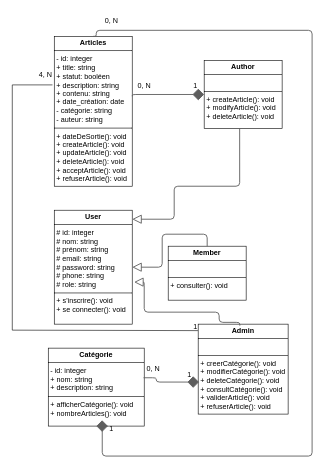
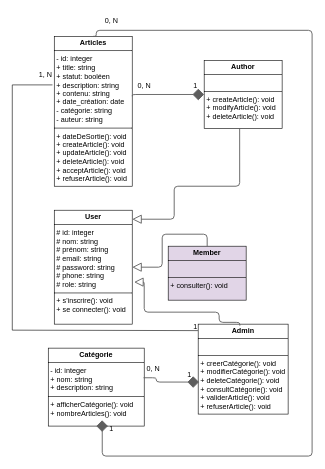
node "4, N": label "4, N" -> "1, N"
node "Member + consulter(): void": fillcolor #ffffff -> #e1d5e7
